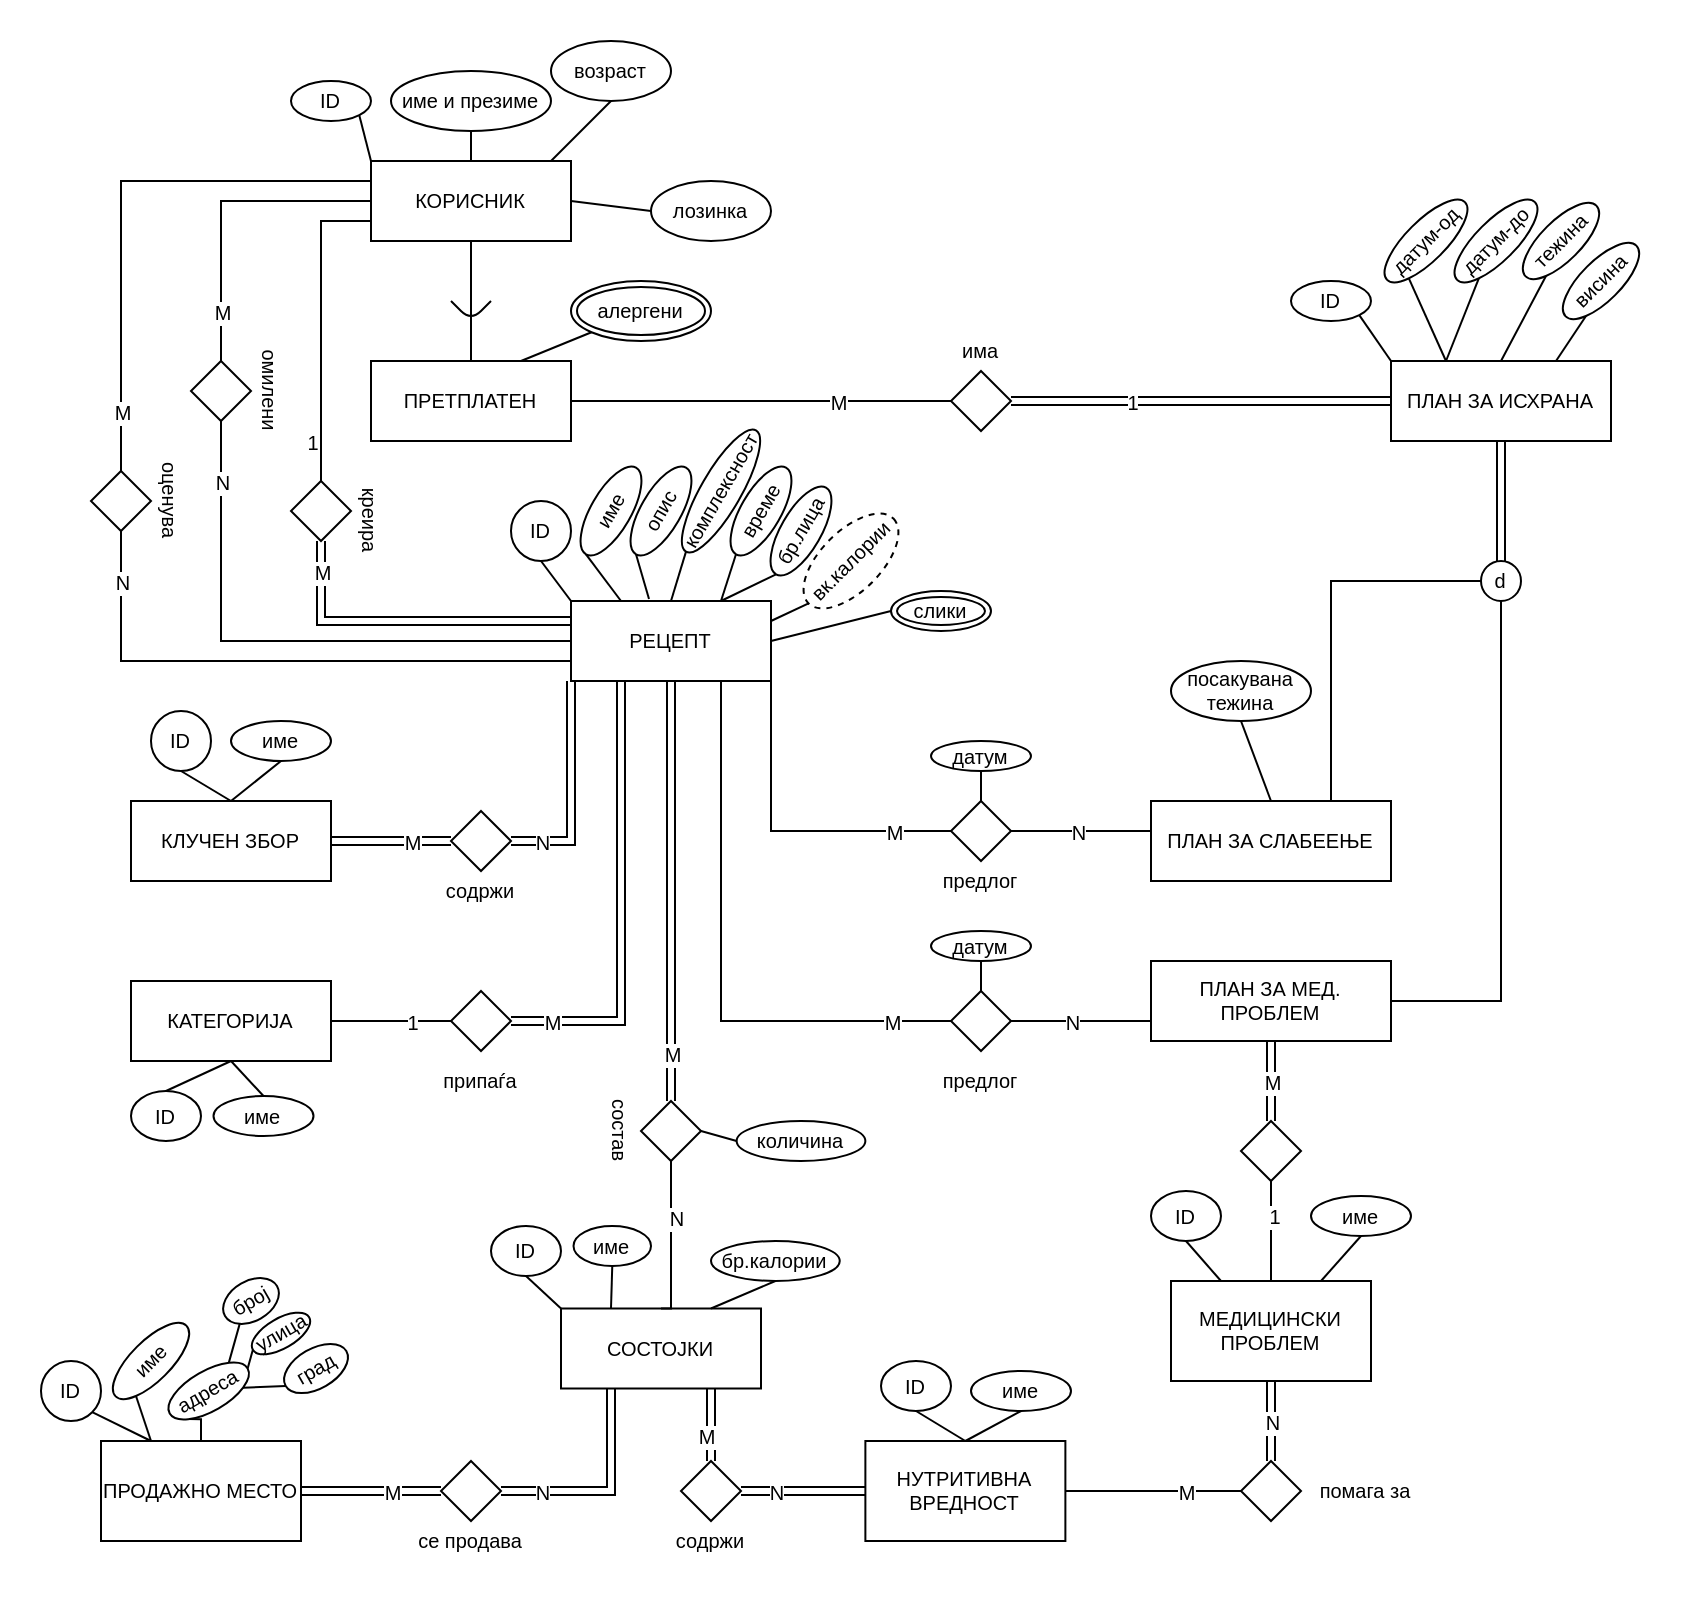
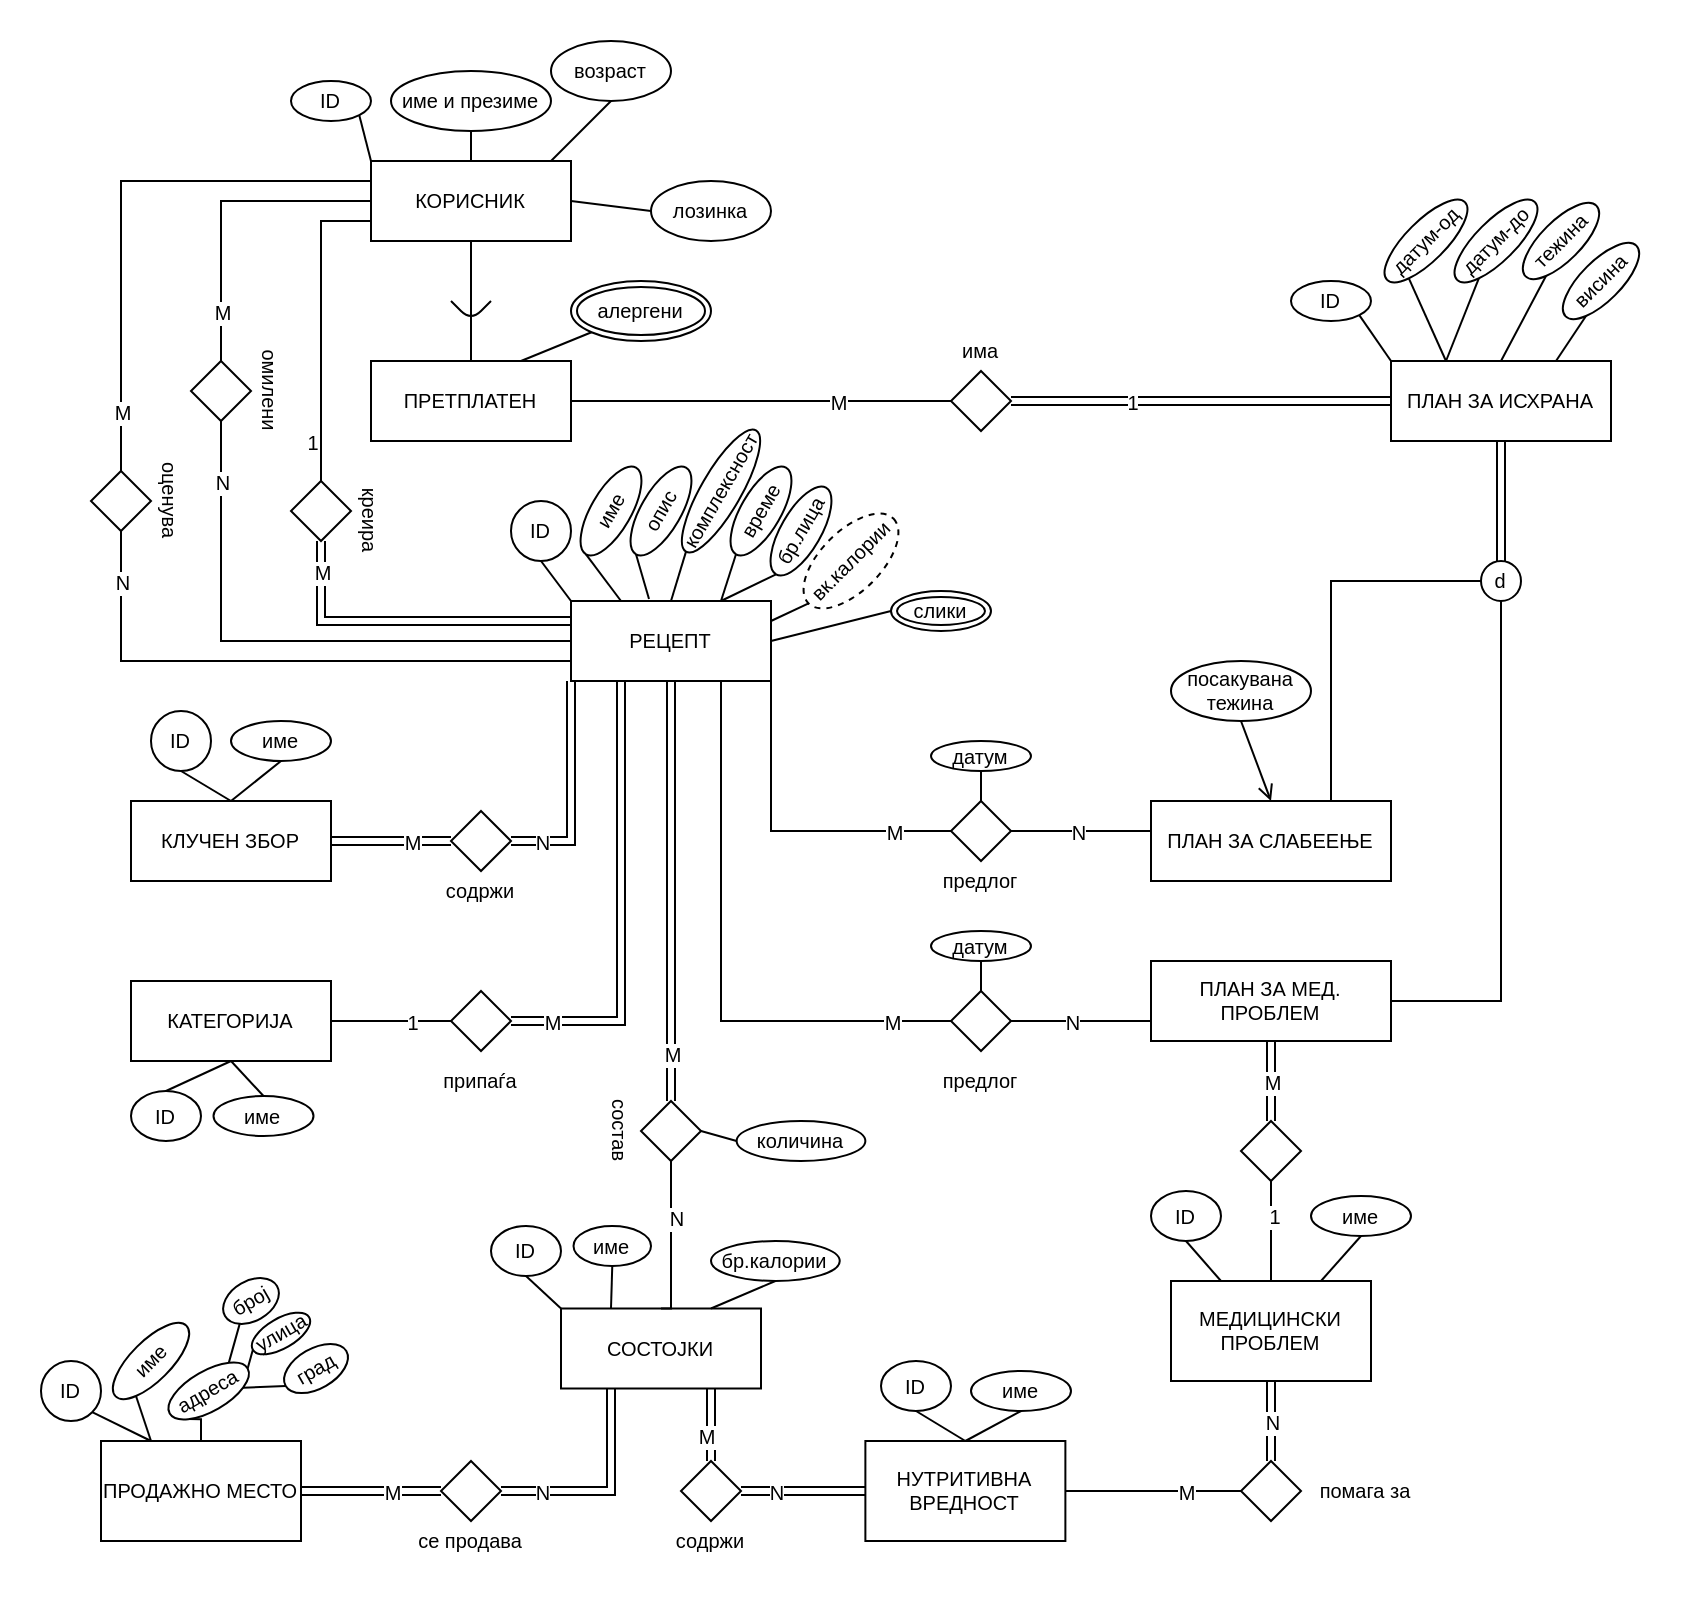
edge "посакувана тежина" -- "ПЛАН ЗА СЛАБЕЕЊЕ": arrowhead none -> open
